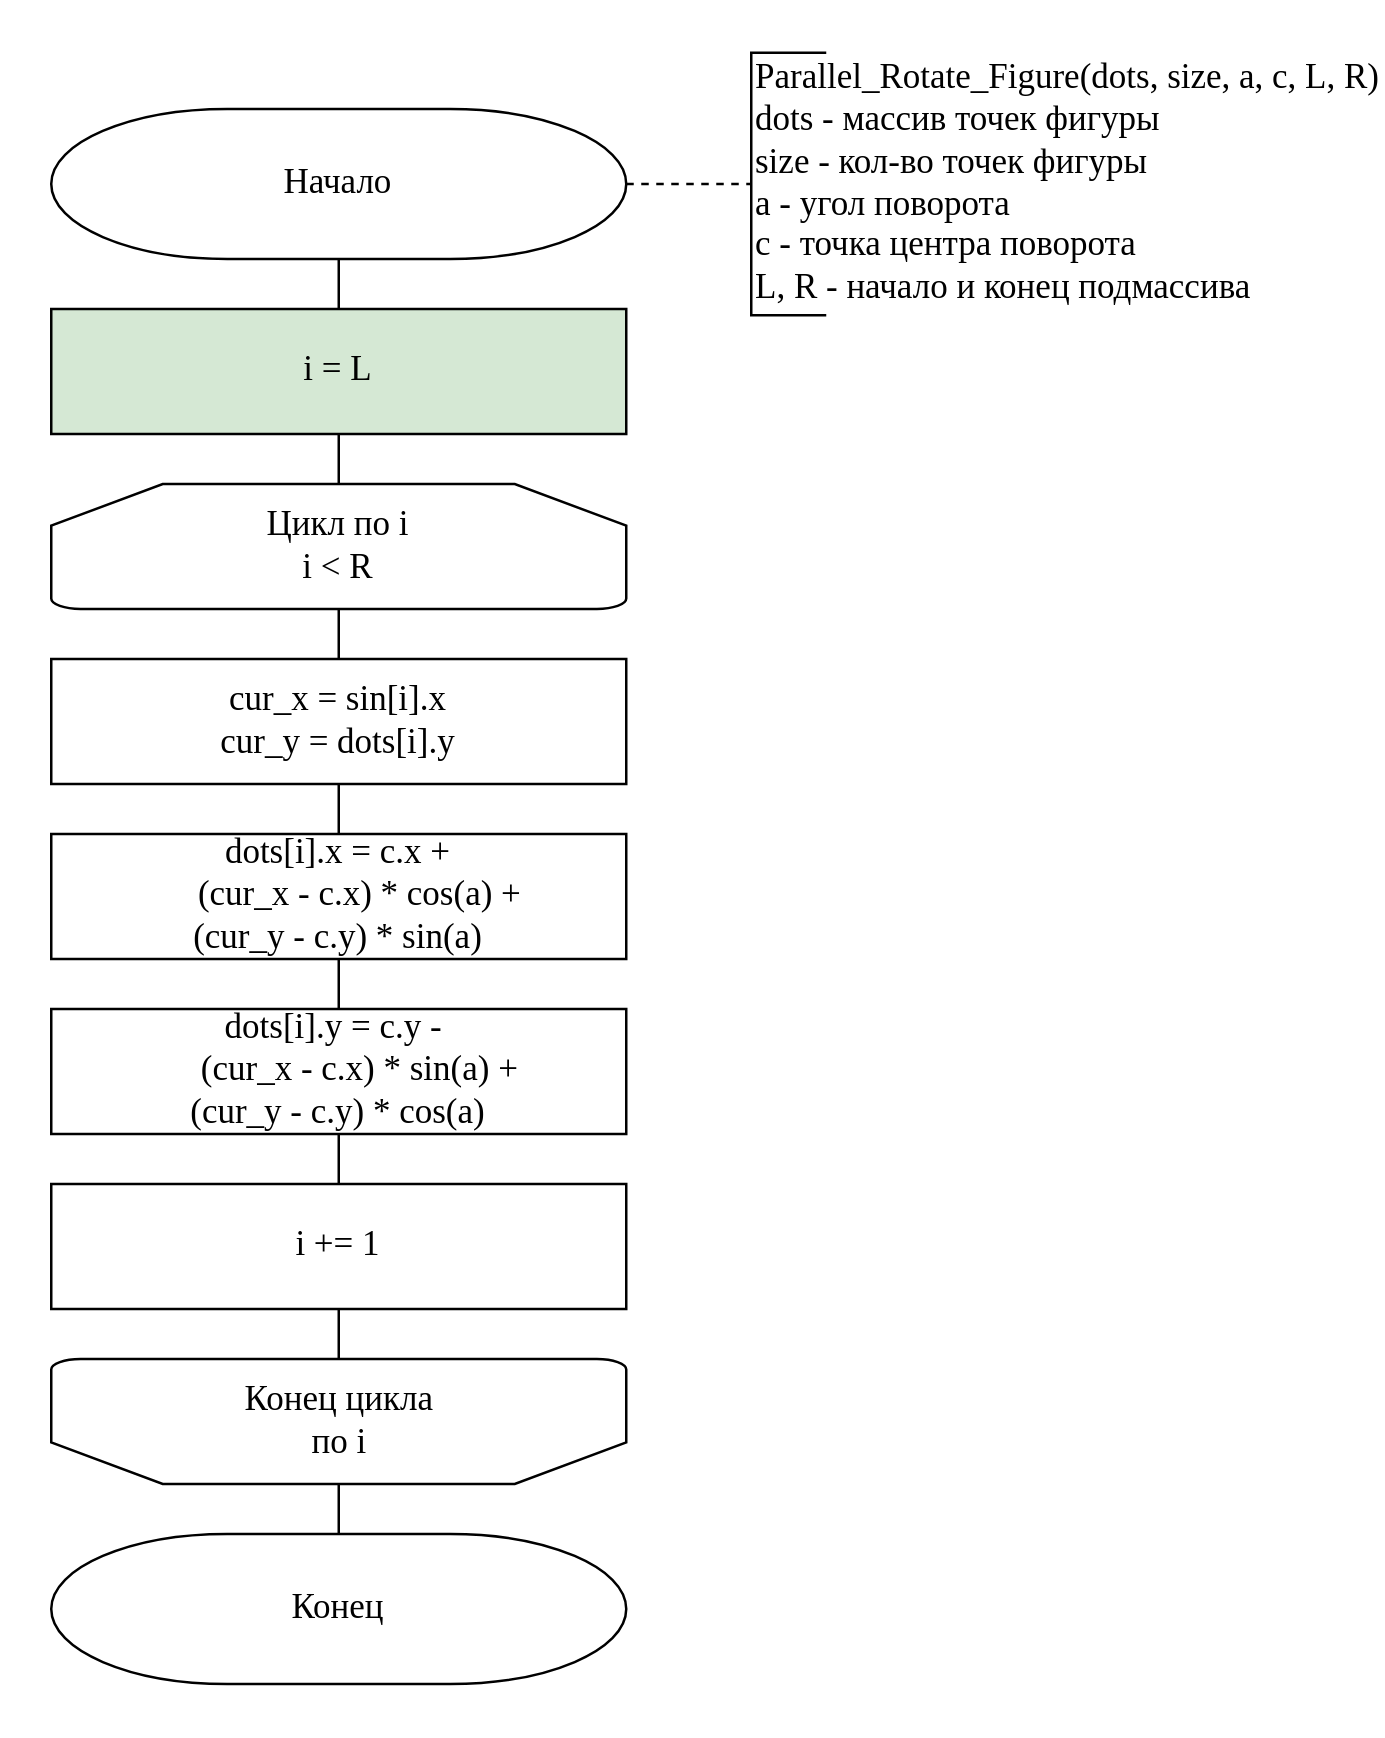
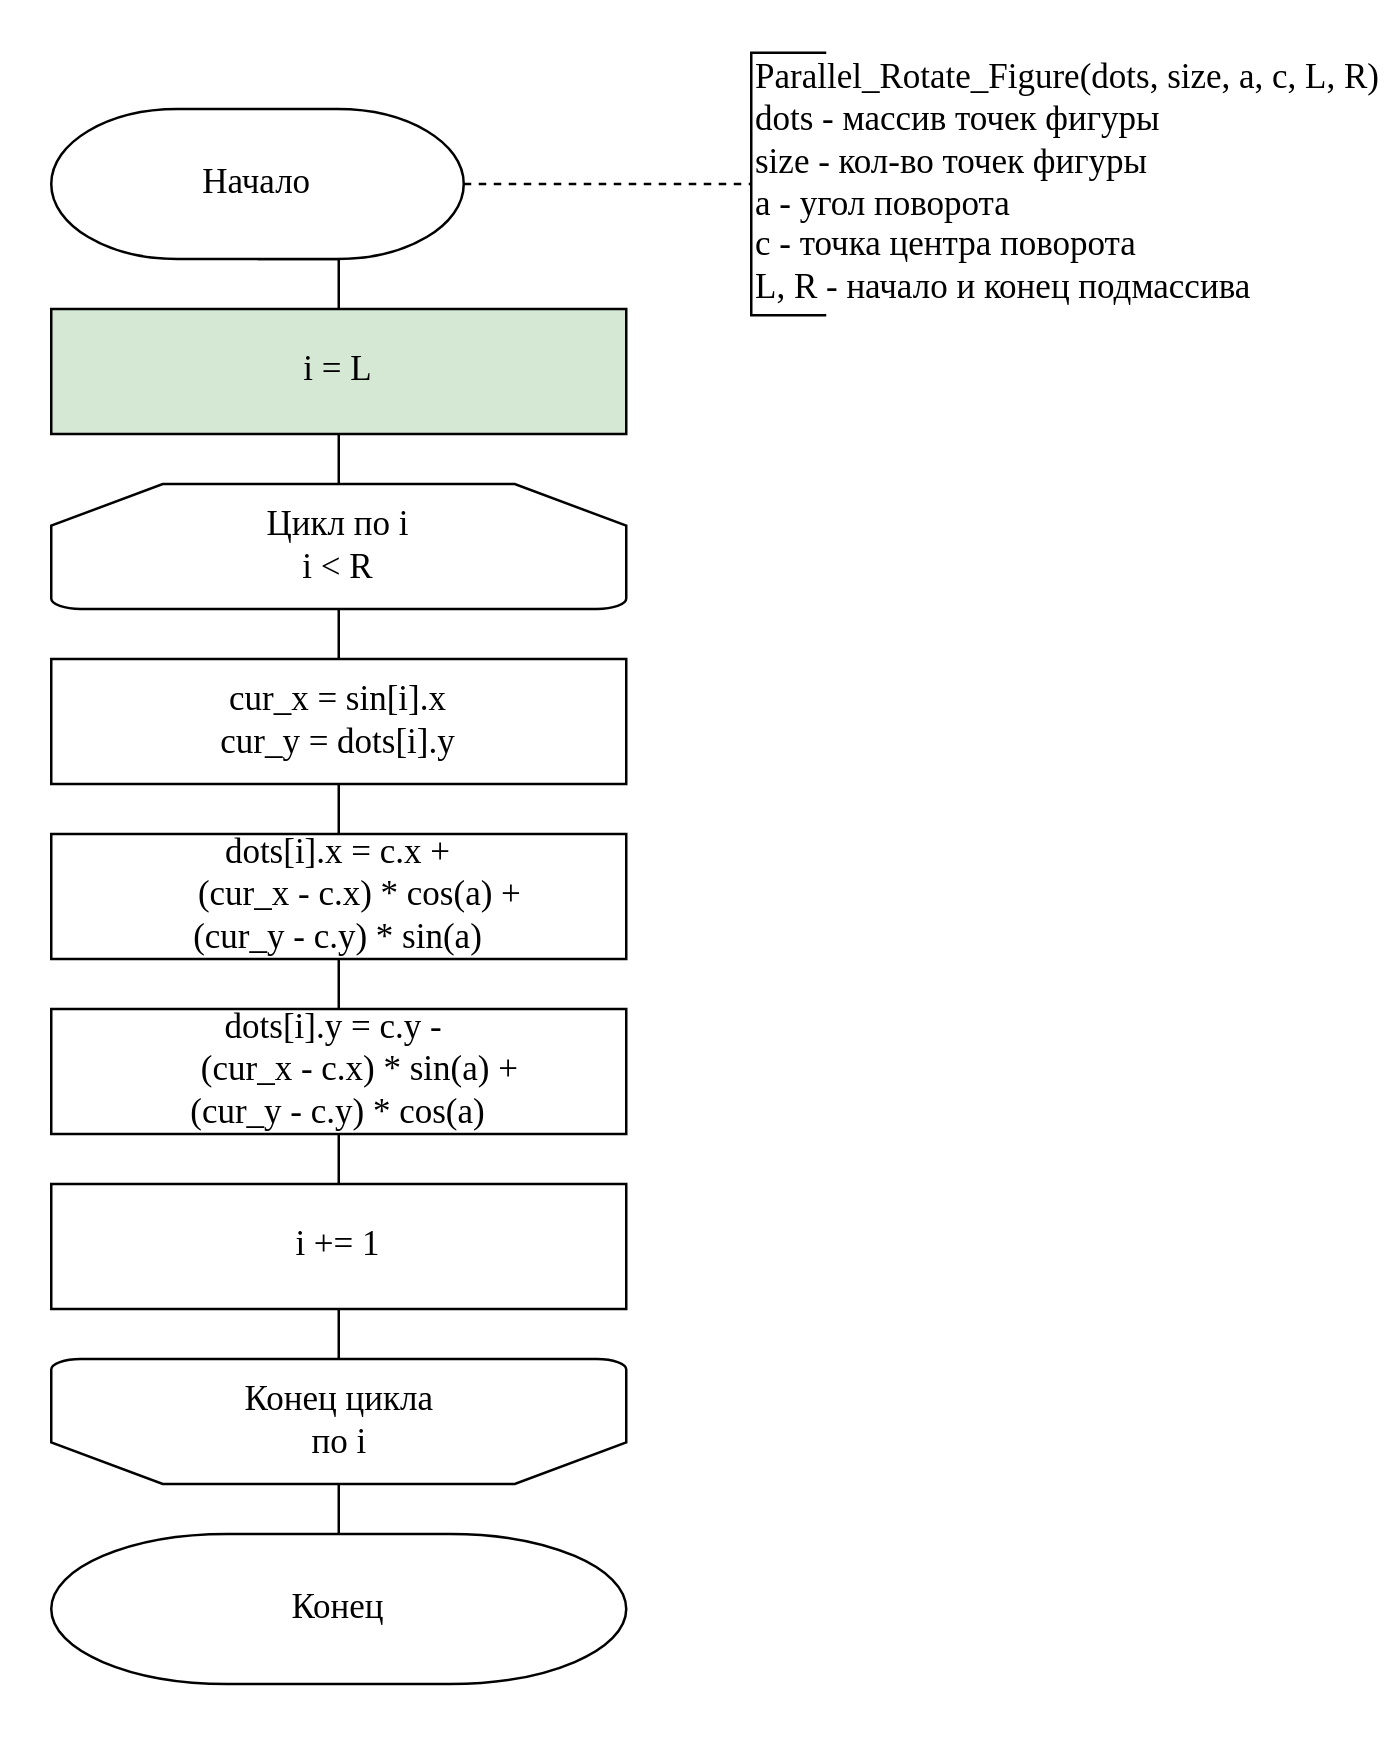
node "Начало": size 575x150 -> 413x150
